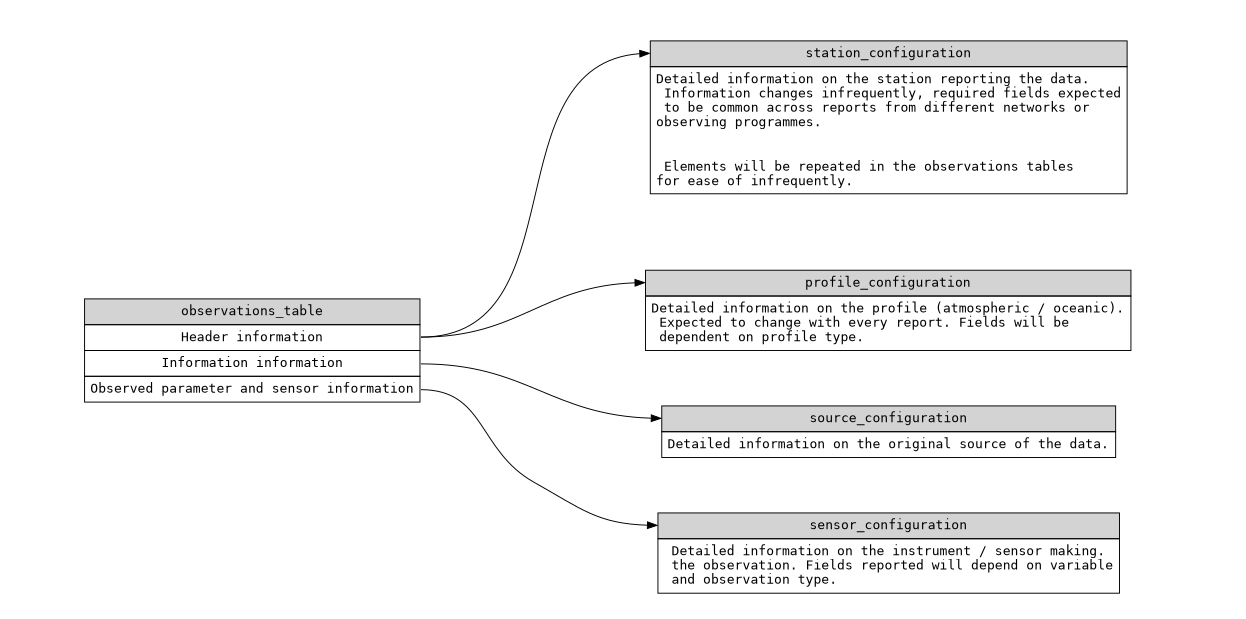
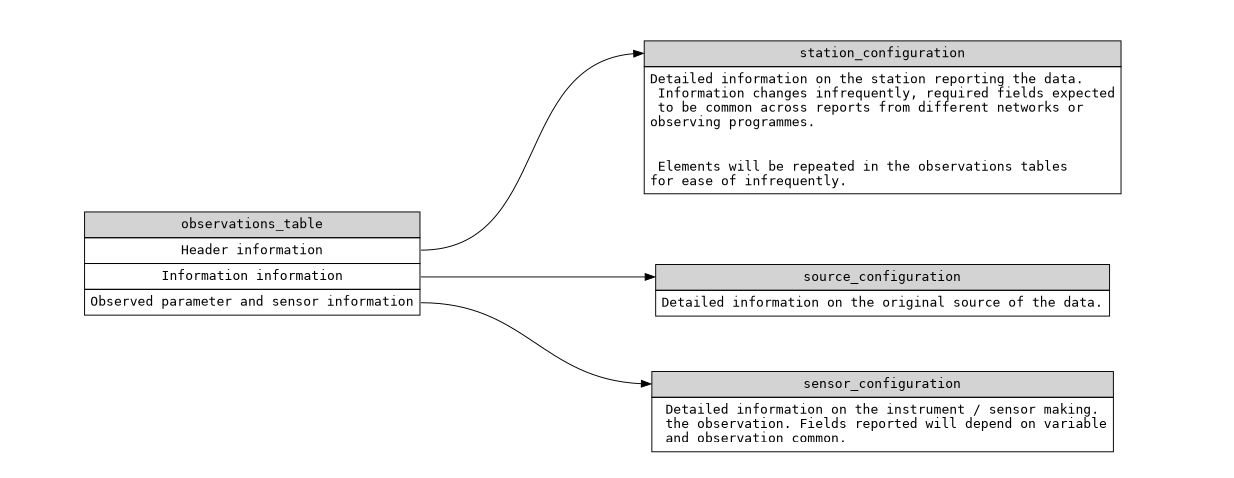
node "profile_configuration": removed
node "sensor_configuration": text "and observation type." -> "and observation common."
